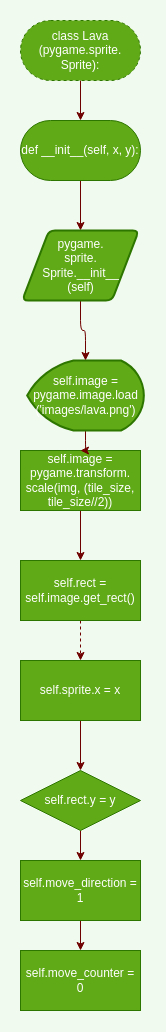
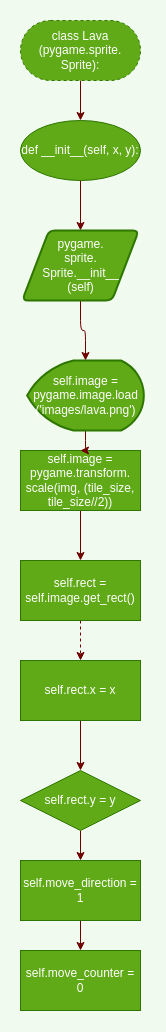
node "def __init__(self, x, y):": shape rounded rectangle -> ellipse
node "self.sprite.x = x": label "self.sprite.x = x" -> "self.rect.x = x"
